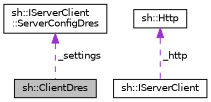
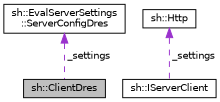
node "sh::IServerClient ::ServerConfigDres": label "sh::IServerClient ::ServerConfigDres" -> "sh::EvalServerSettings ::ServerConfigDres"
edge "sh::IServerClient" -> "sh::Http": label " _http" -> " _settings"
